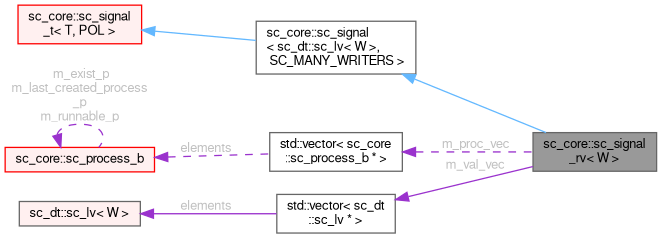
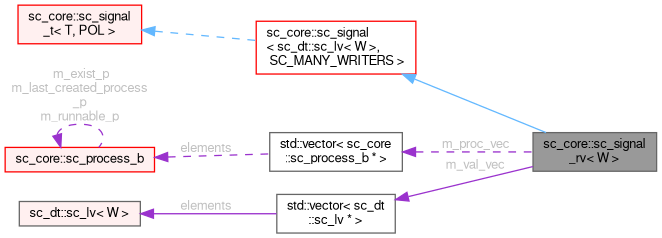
edge "sc_core::sc_signal < sc_dt::sc_lv< W >, SC_MANY_WRITERS >" -> "sc_core::sc_signal _t< T, POL >": style solid -> dashed
node "sc_core::sc_signal < sc_dt::sc_lv< W >, SC_MANY_WRITERS >": color gray40 -> red
